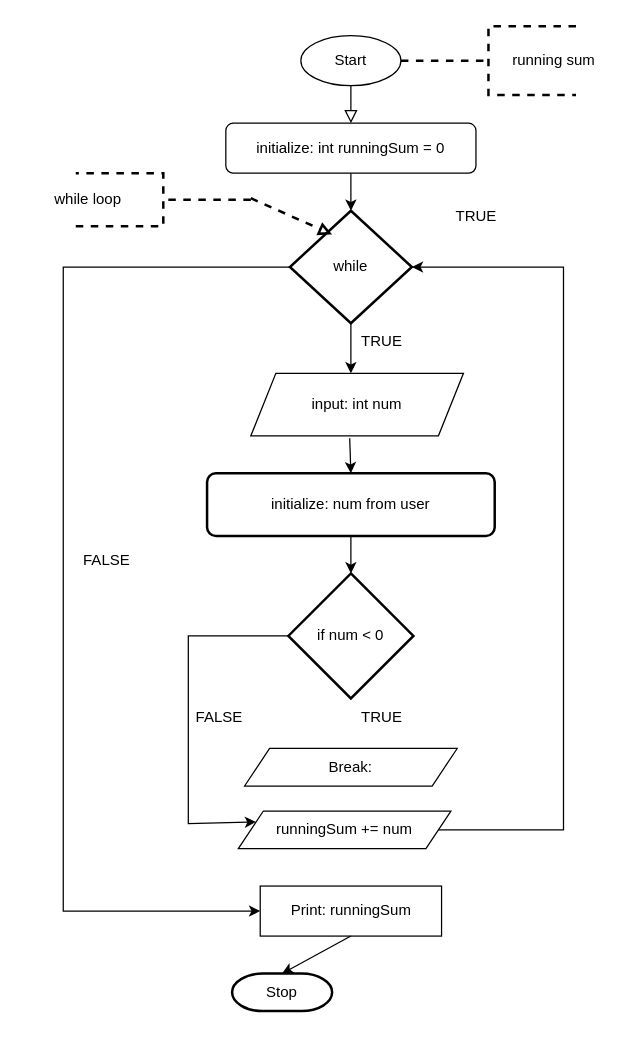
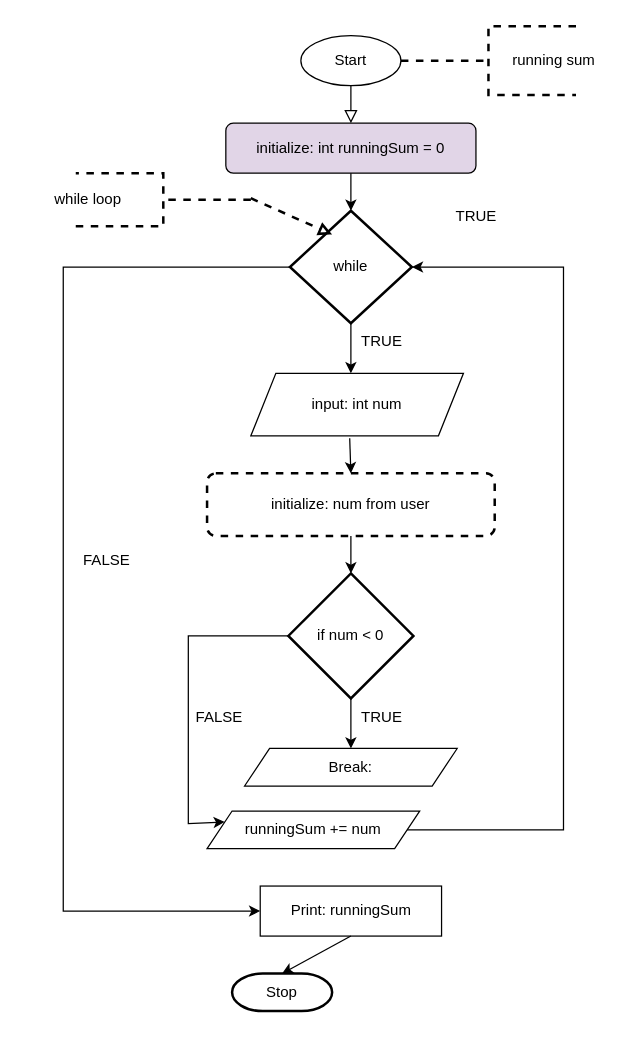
node "initialize: int runningSum = 0": fillcolor #ffffff -> #e1d5e7
node "initialize: num from user": style solid -> dashed
edge "if num < 0" -> "Break:": added
node "runningSum += num": moved (344, 829) -> (313, 829)
